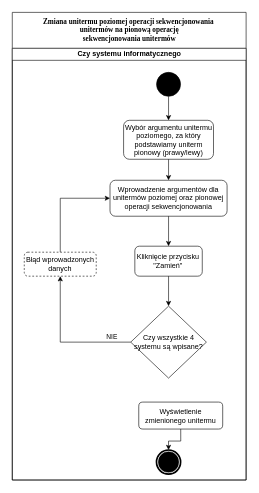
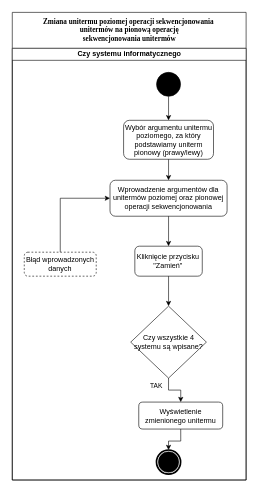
edge "Czy wszystkie 4 systemu są wpisane?" -> "Błąd wprowadzonych danych": removed, label "NIE"
edge "Czy wszystkie 4 systemu są wpisane?" -> "Wyświetlenie zmienionego unitermu": added, label "TAK"
